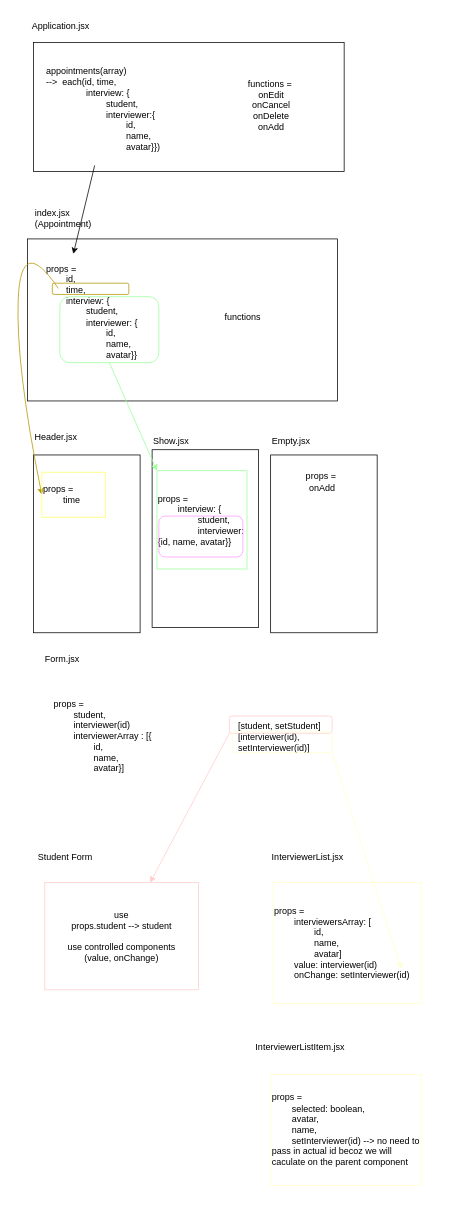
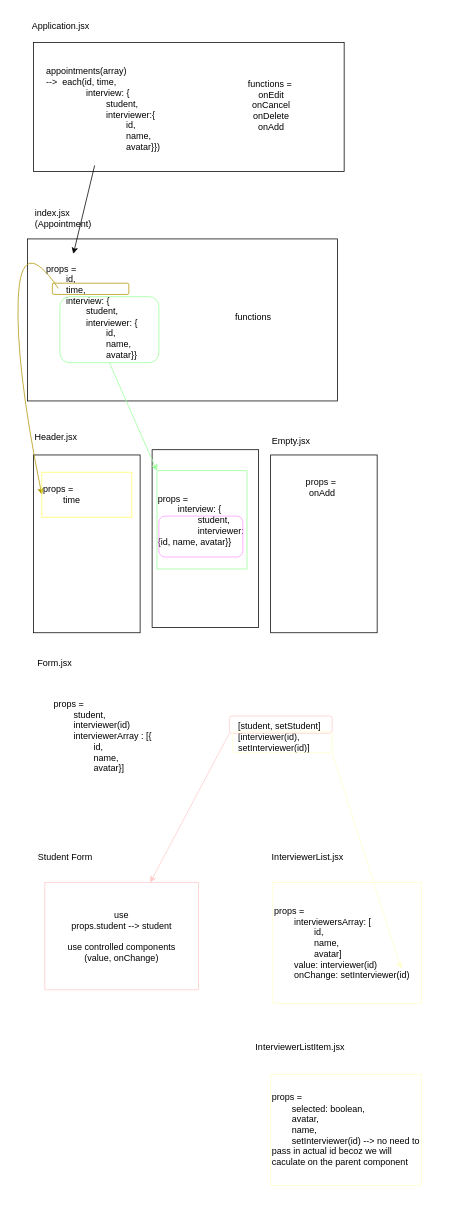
node "functions": size 113x122 -> 134x122
node "Show.jsx": removed
node "props = onAdd": size 90x34 -> 90x45
node "props = time": size 64x45 -> 90x45
node "Form.jsx": moved (62, 660) -> (54, 663)
